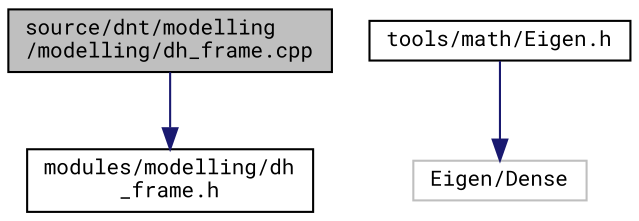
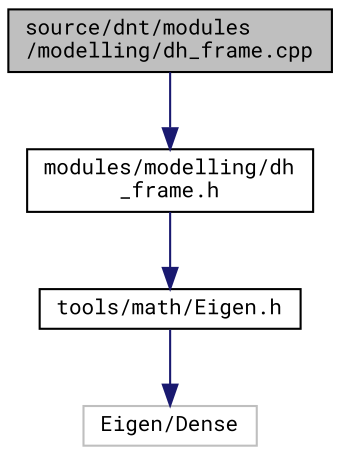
node "source/dnt/modelling /modelling/dh_frame.cpp": label "source/dnt/modelling /modelling/dh_frame.cpp" -> "source/dnt/modules /modelling/dh_frame.cpp"
edge "modules/modelling/dh _frame.h" -> "tools/math/Eigen.h": added
